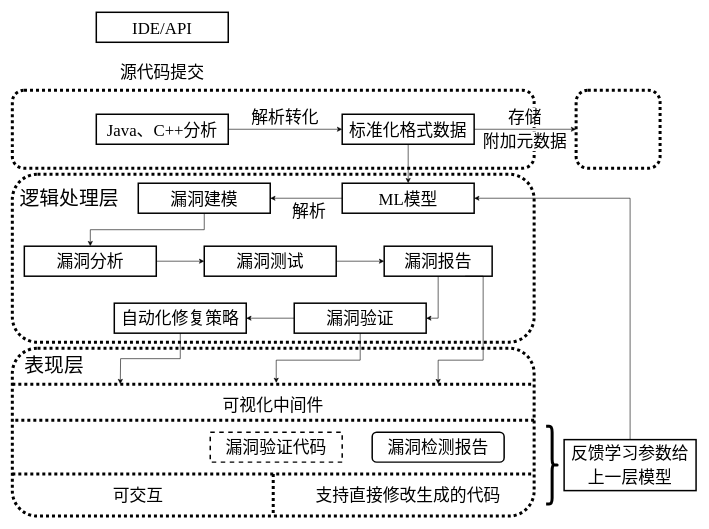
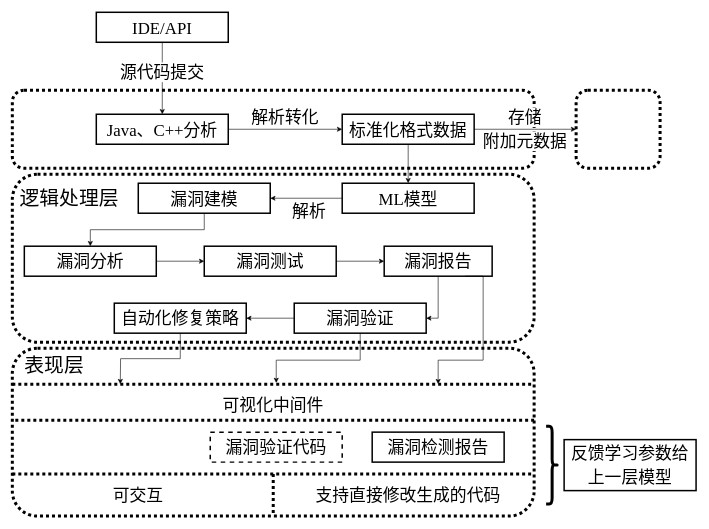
edge "IDE/API" -> "Java、C++分析": added
edge "反馈学习参数给上一层模型" -> "ML模型": removed
node "漏洞检测报告": shape rounded rectangle -> rectangle
